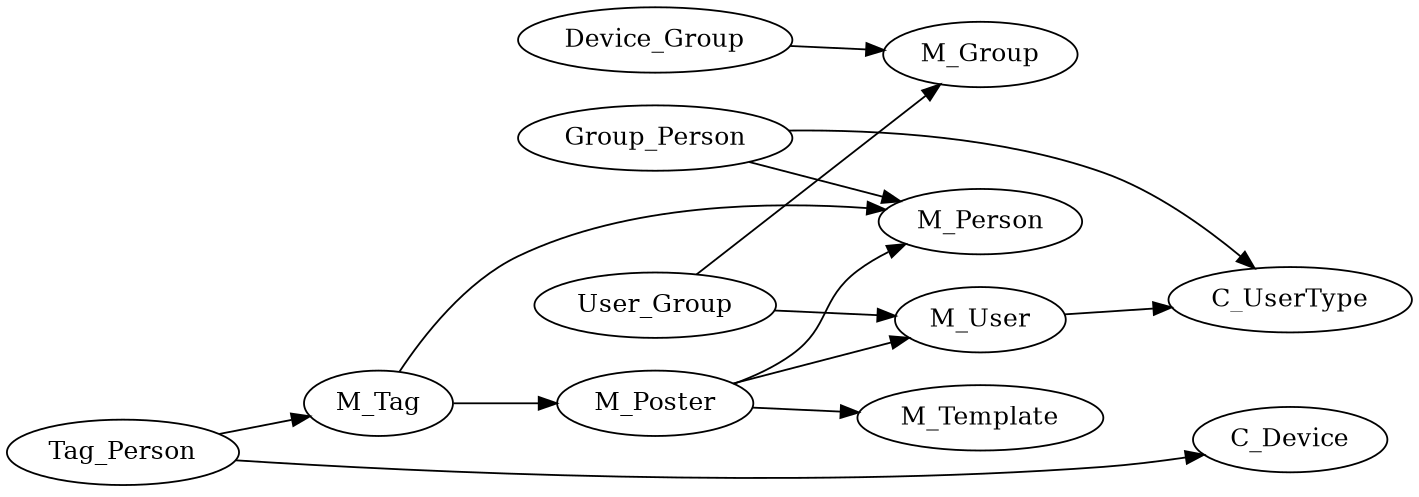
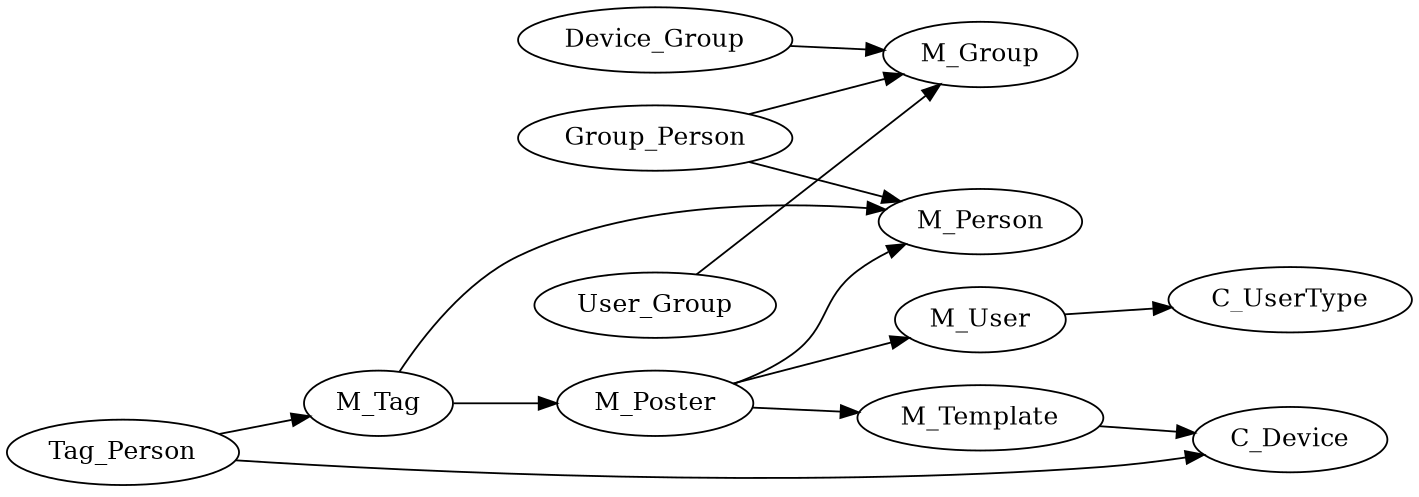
edge "Group_Person" -> "C_UserType": now "Group_Person" -> "M_Group"
edge "User_Group" -> "M_User": removed
edge "M_Template" -> "C_Device": added
